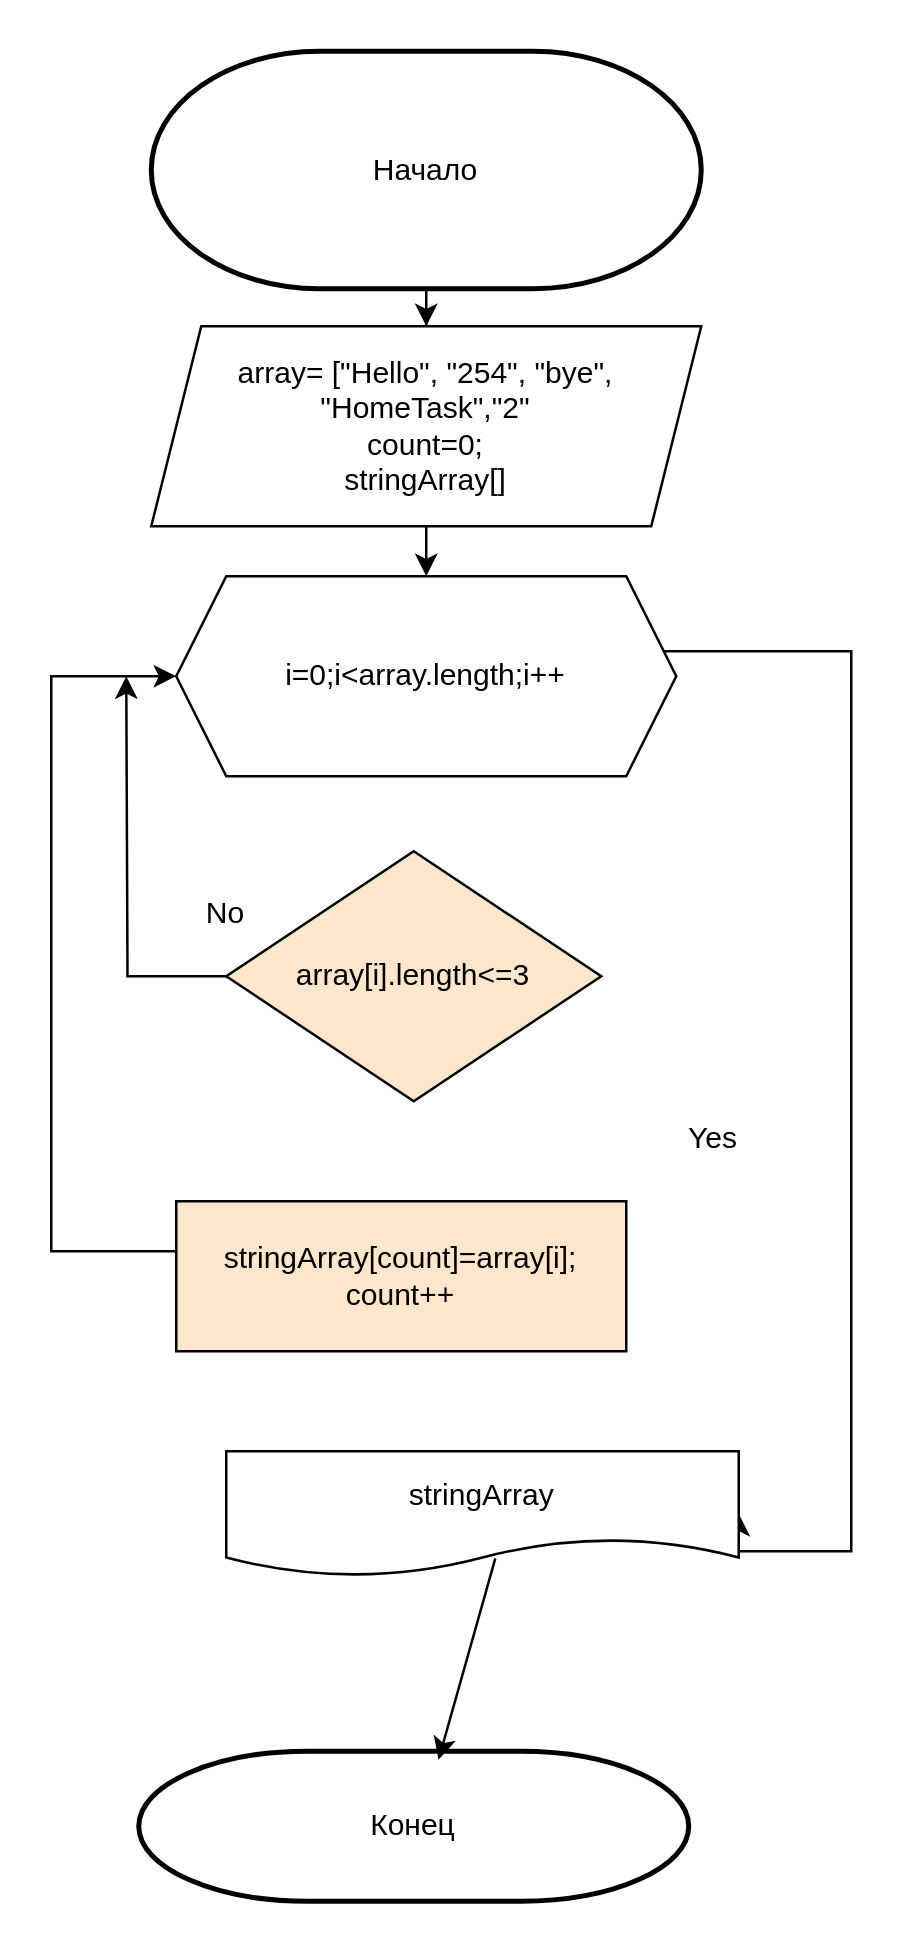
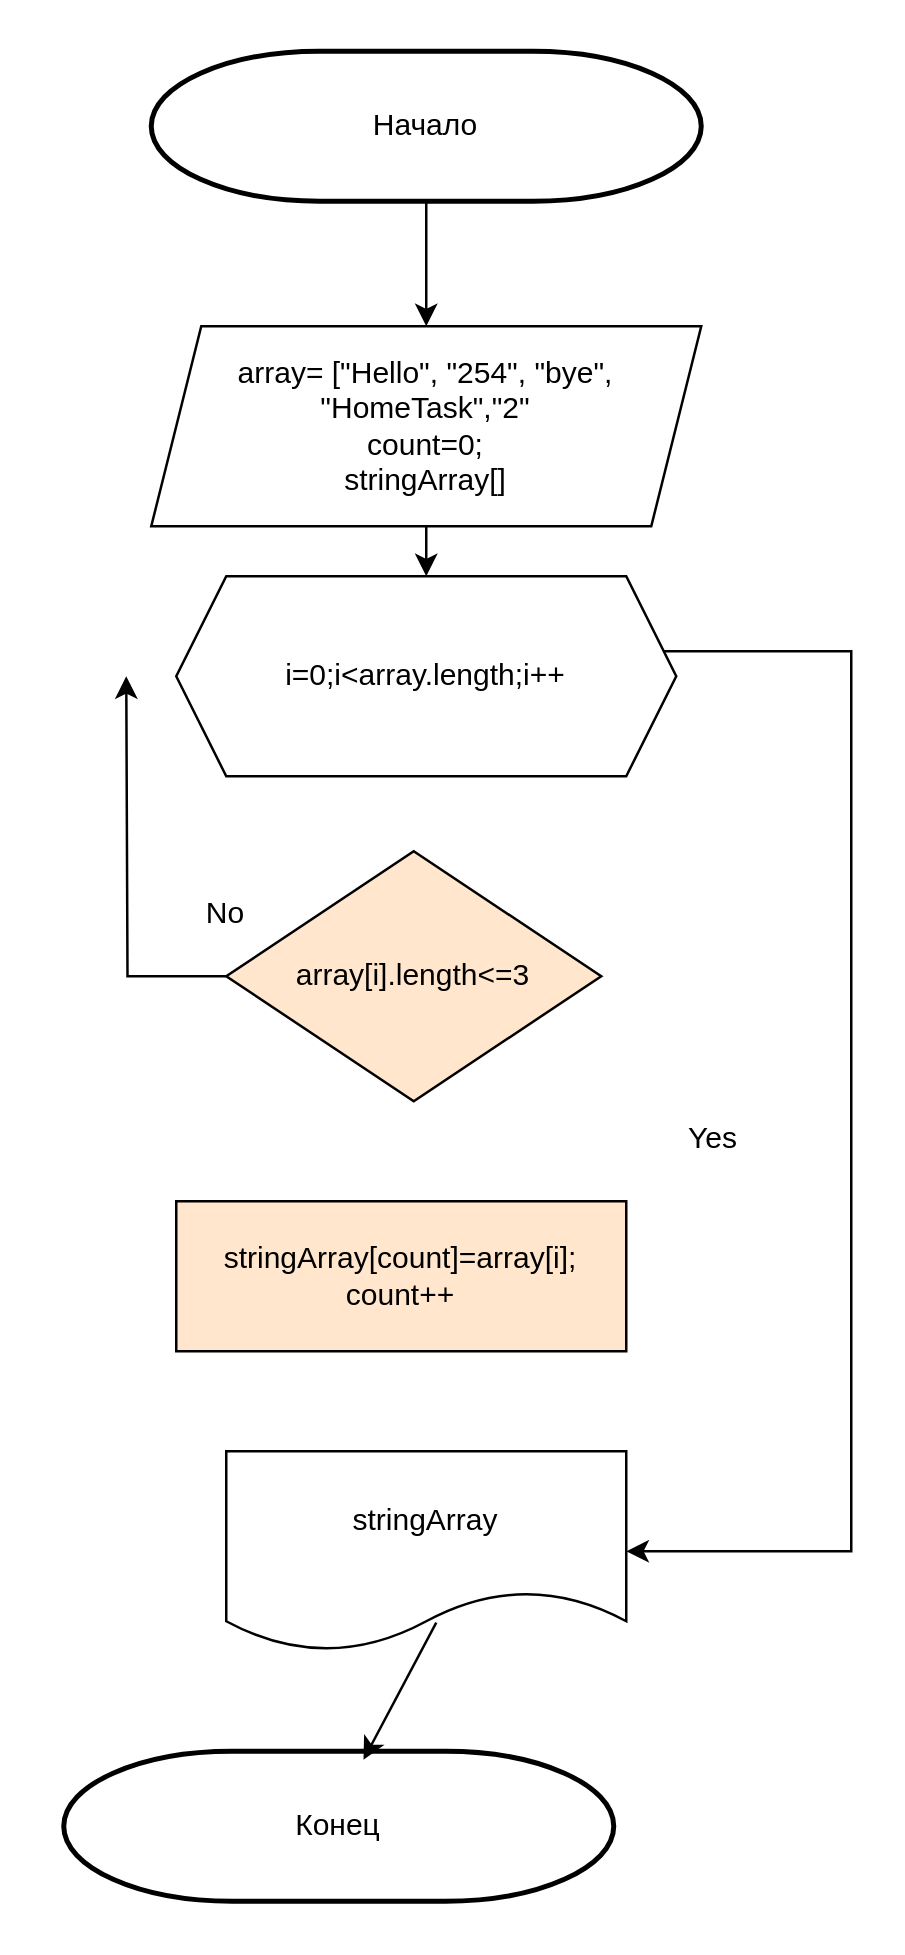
node "Начало": size 550x238 -> 550x150
edge "stringArray[count]=array[i]; count++" -> "i=0;i<array.length;i++": removed
node "stringArray": size 513x125 -> 400x200
node "Конец": moved (414, 1826) -> (339, 1826)
